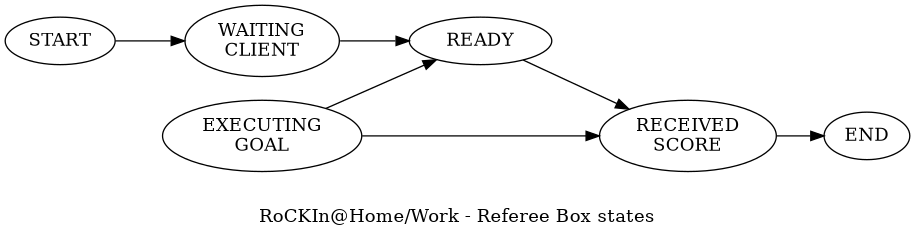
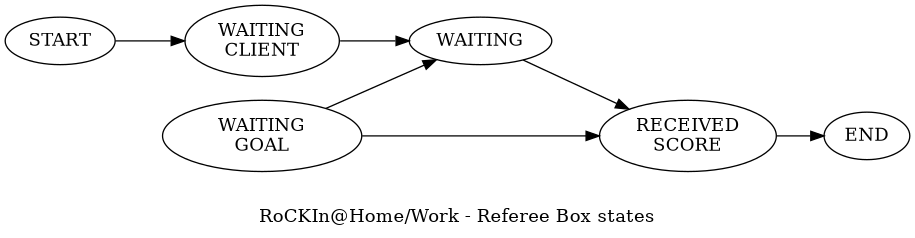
node "READY": label "READY" -> "WAITING"
node "EXECUTING GOAL": label "EXECUTING GOAL" -> "WAITING GOAL"
